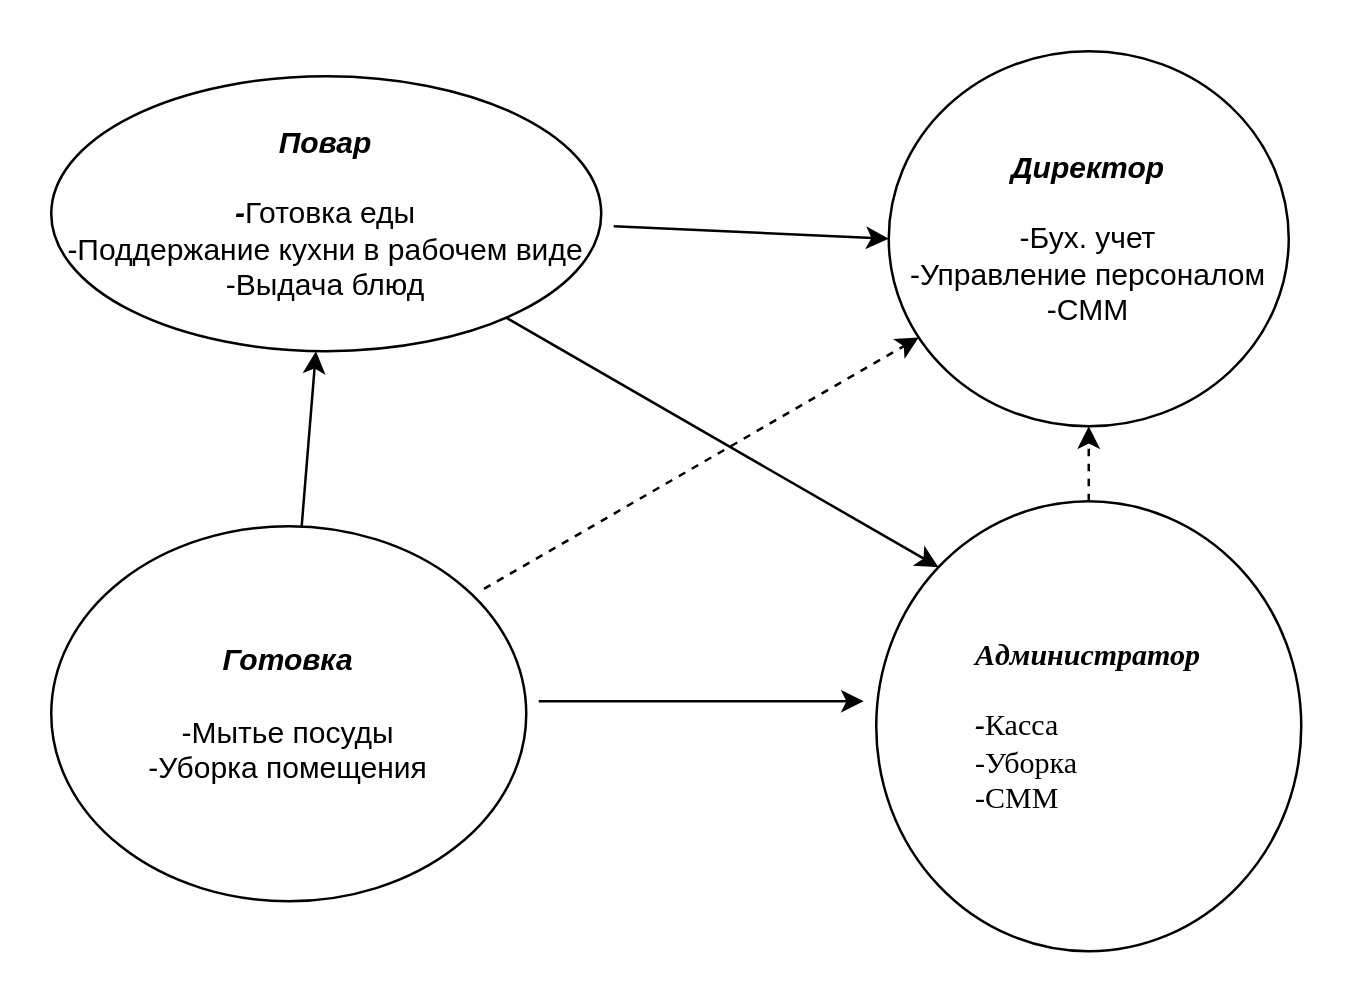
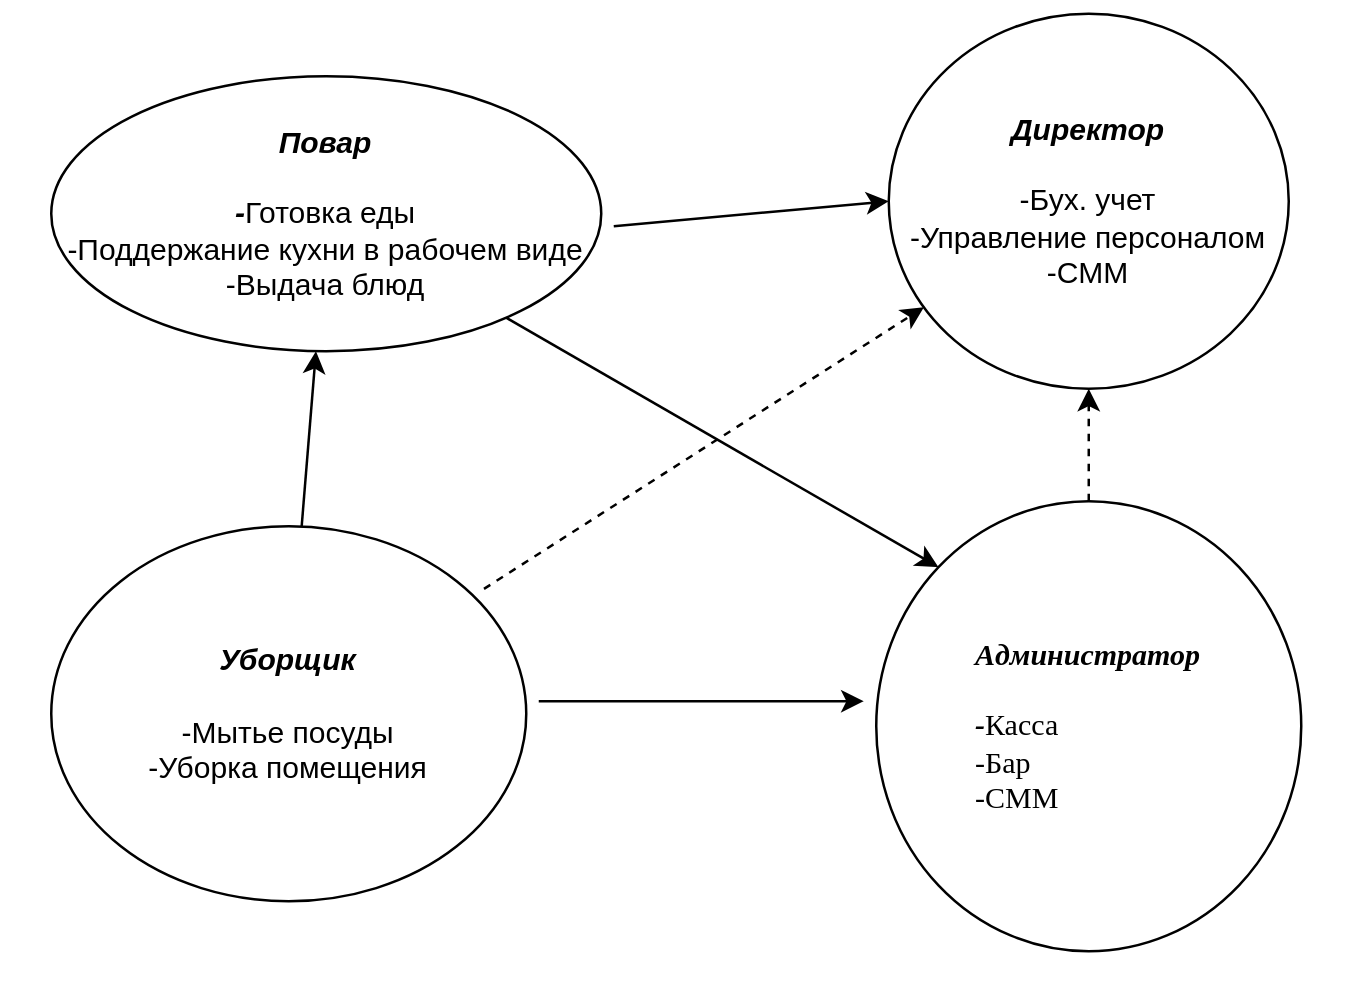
node "Директор -Бух. учет -Управление персоналом -СММ": moved (1089, 239) -> (1089, 201)
node "Готовка -Мытье посуды -Уборка помещения": label "Готовка -Мытье посуды -Уборка помещения" -> "Уборщик -Мытье посуды -Уборка помещения"
node "Администратор -Касса -Уборка -СММ": label "Администратор -Касса -Уборка -СММ" -> "Администратор -Касса -Бар -СММ"
